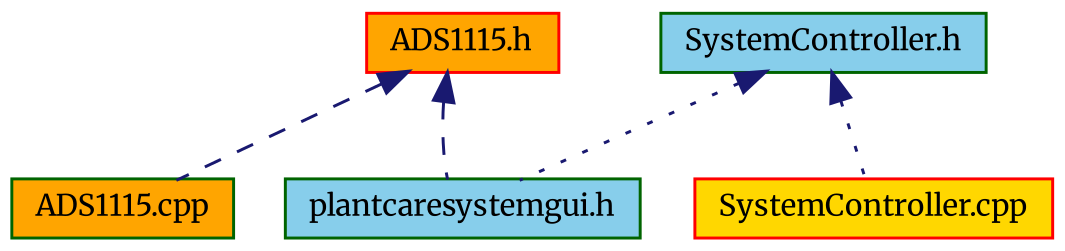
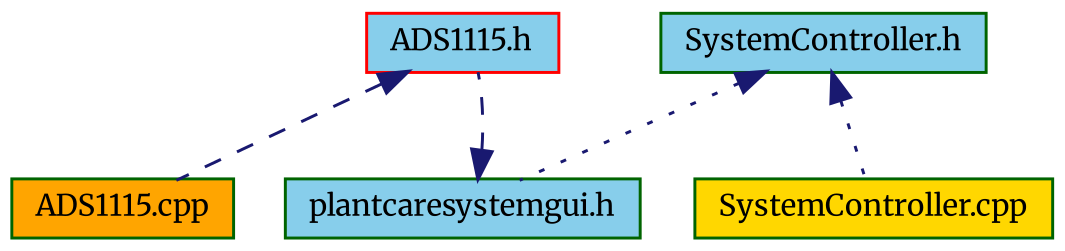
node "ADS1115.h": fillcolor orange -> skyblue
edge "plantcaresystemgui.h" -> "ADS1115.h": reversed
node "SystemController.cpp": color red -> darkgreen
